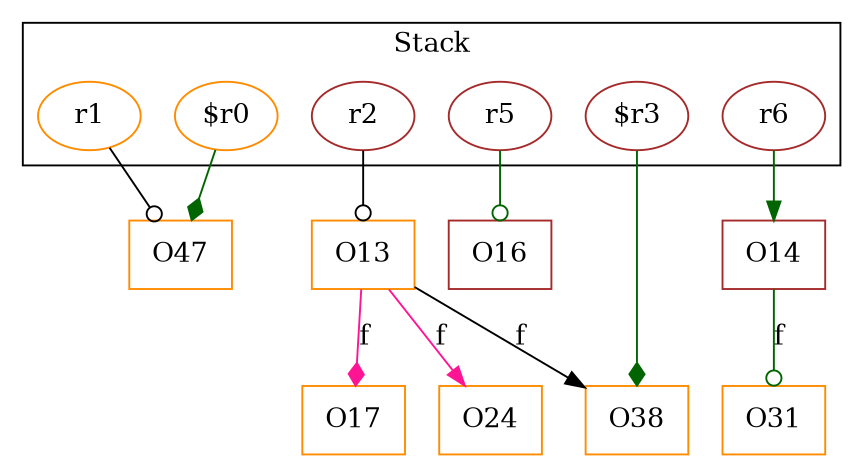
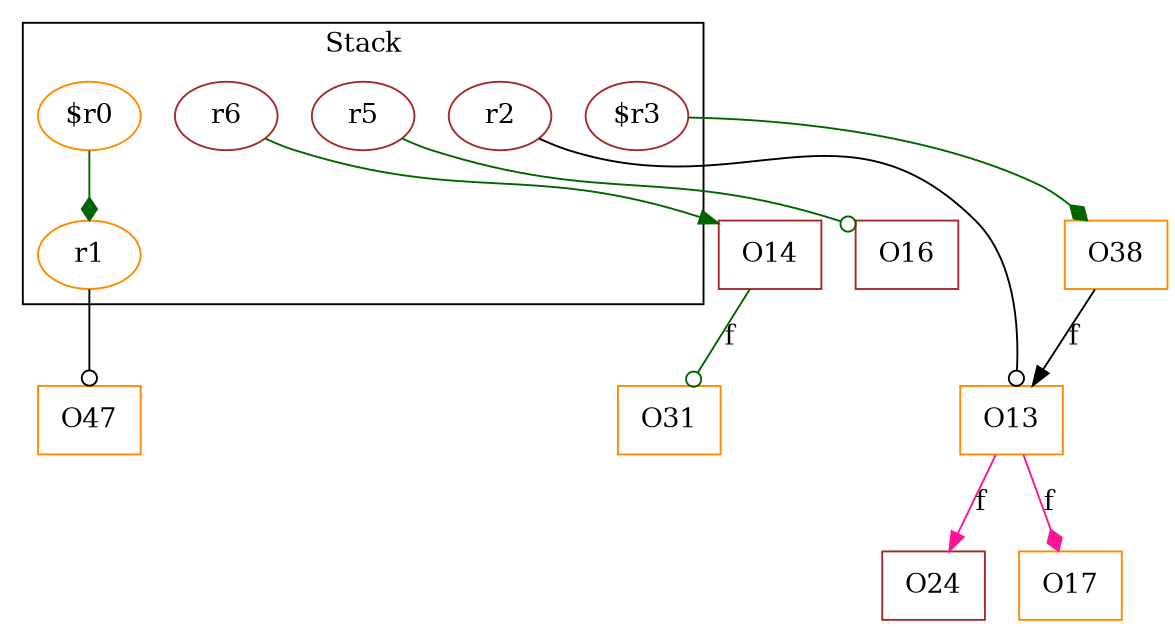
edge "$r0" -> "O47": now "$r0" -> "r1"
edge "O13" -> "O38": reversed
node "O24": color darkorange -> brown
